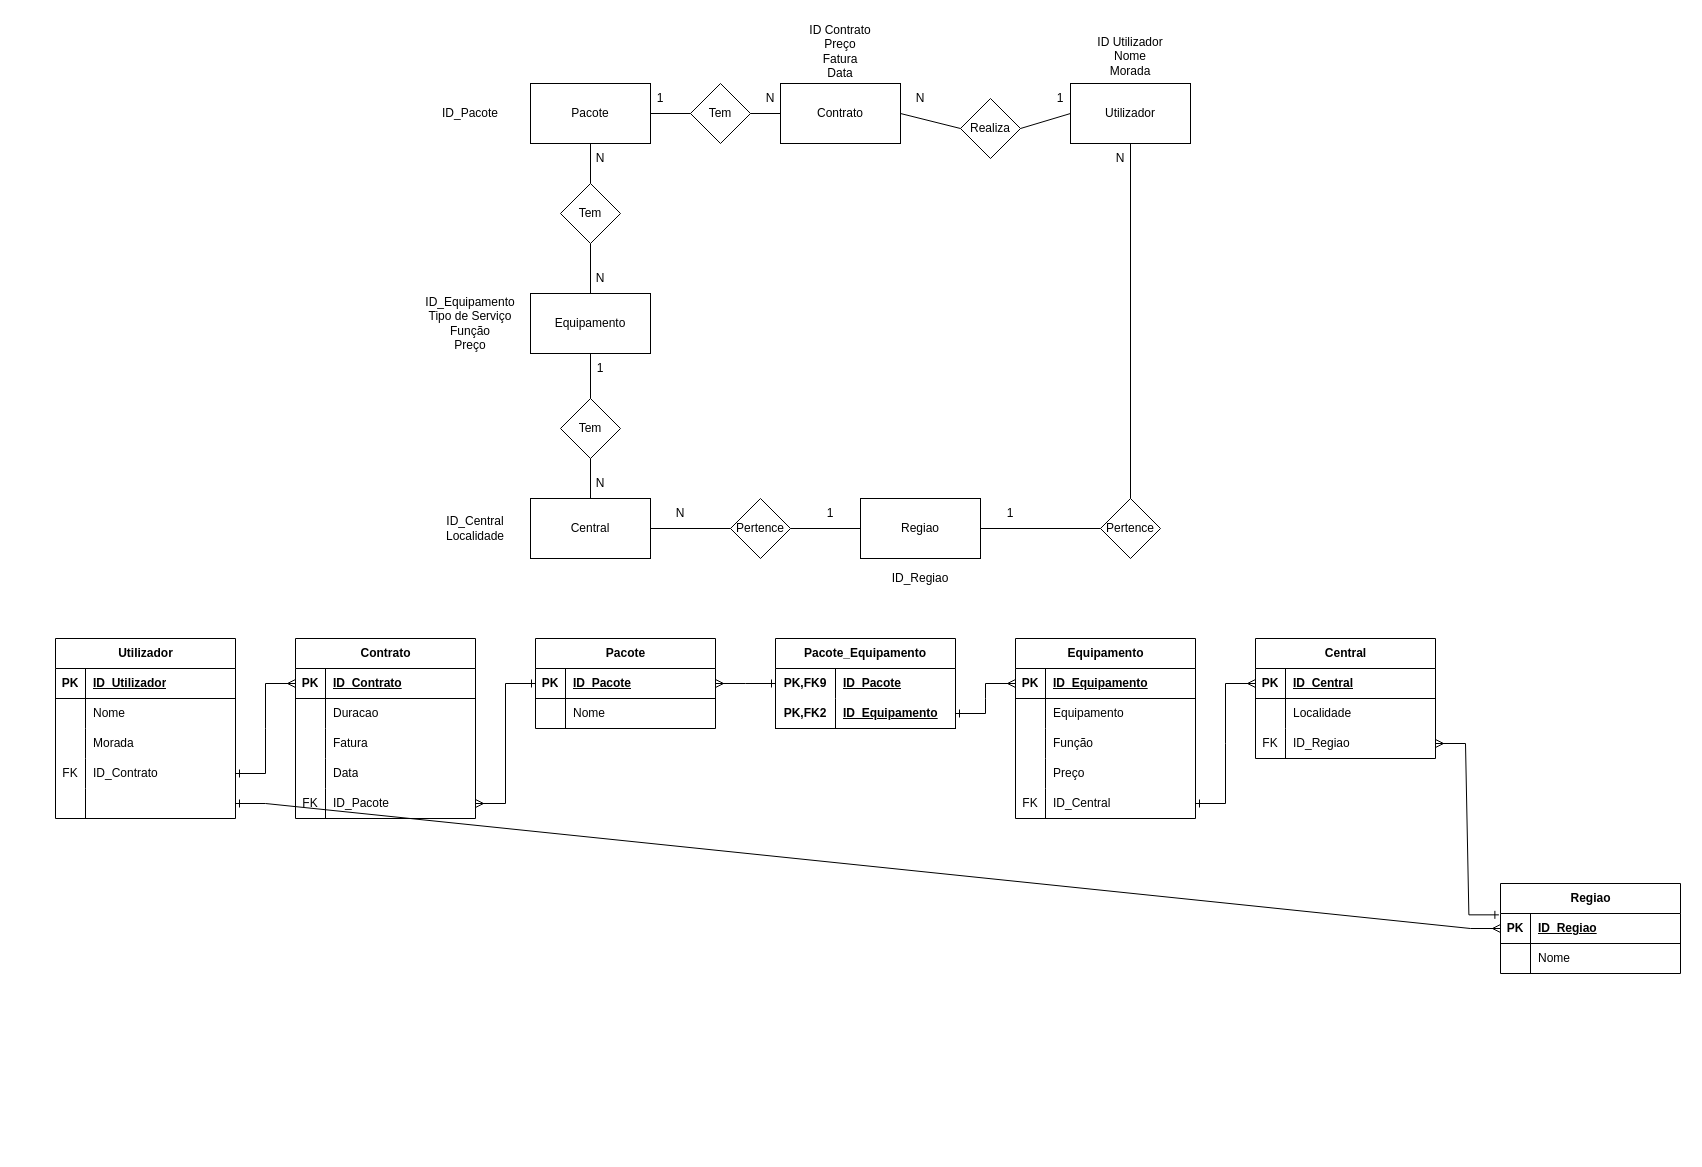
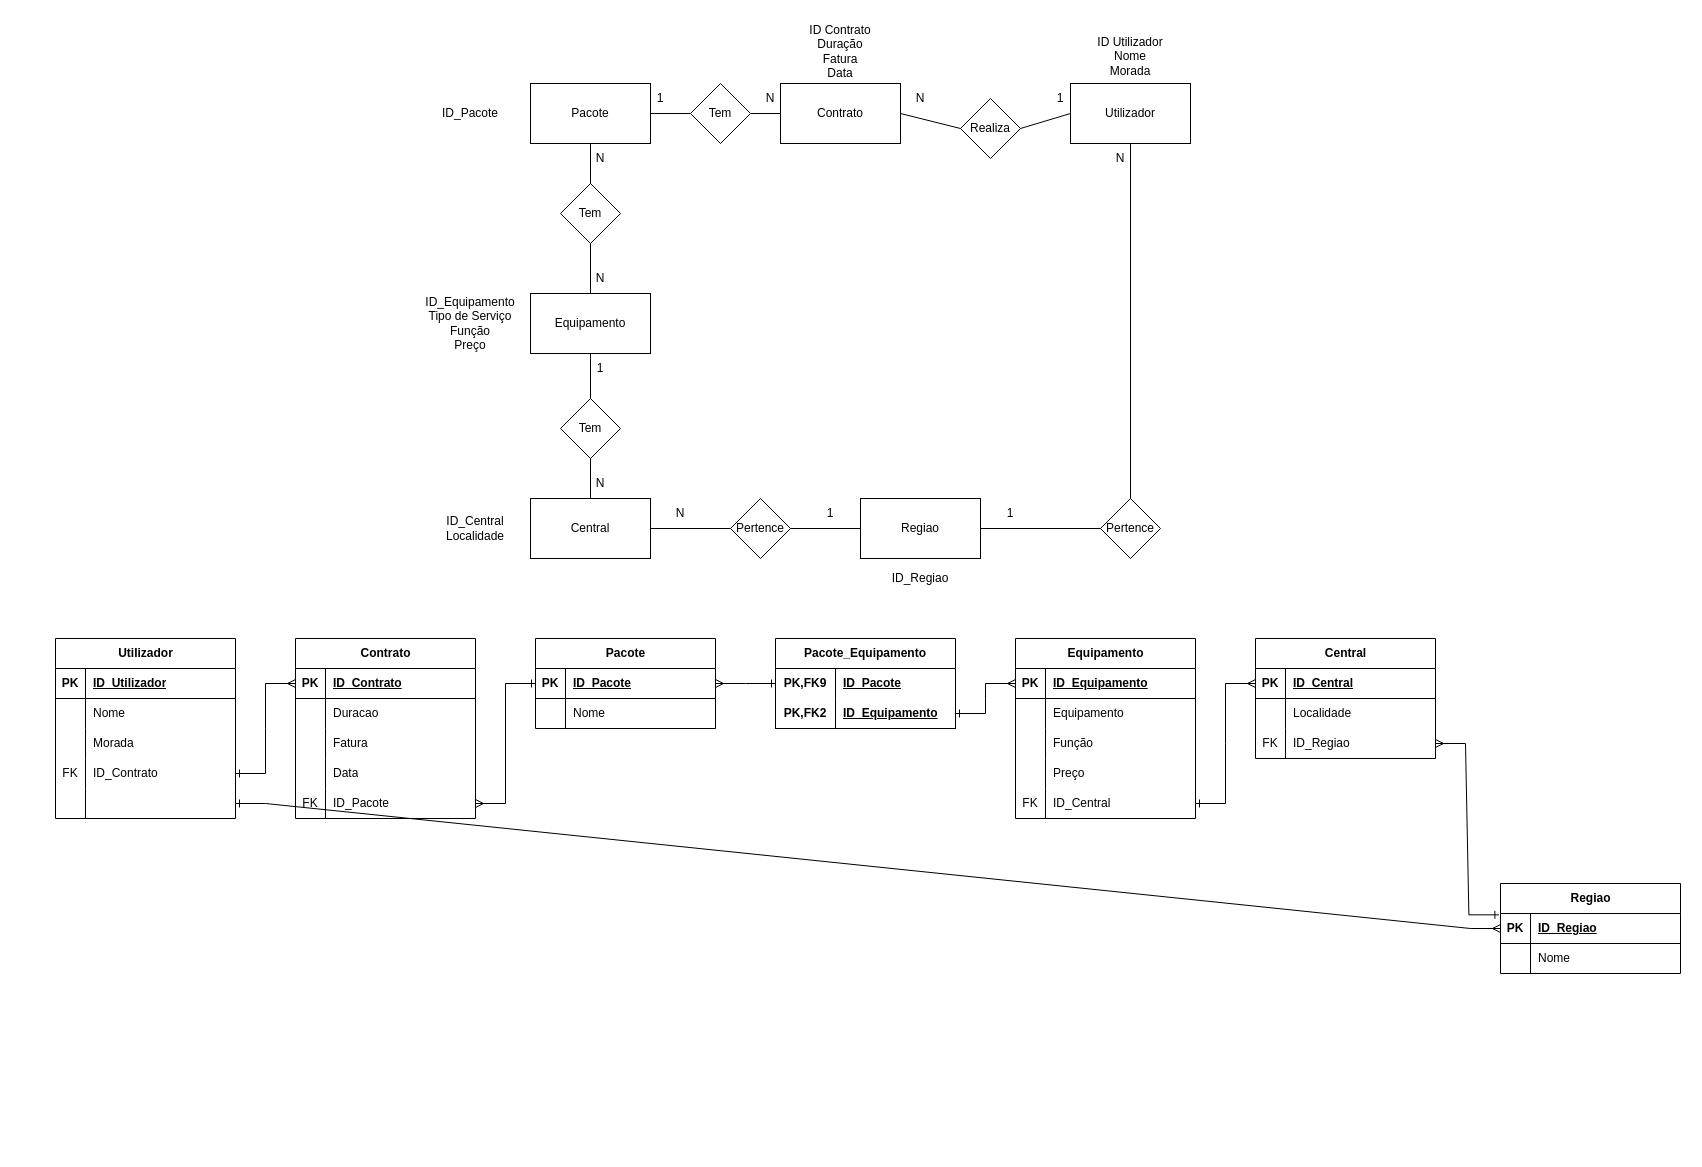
node "ID Contrato Preço Fatura Data": label "ID Contrato Preço Fatura Data" -> "ID Contrato Duração Fatura Data"
